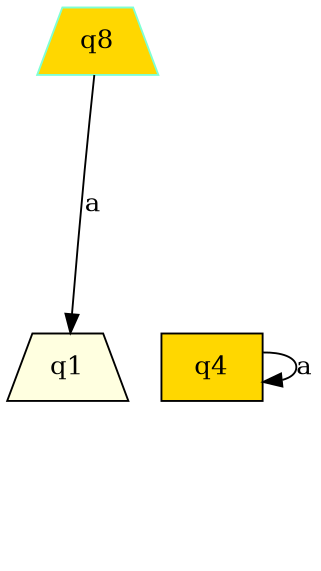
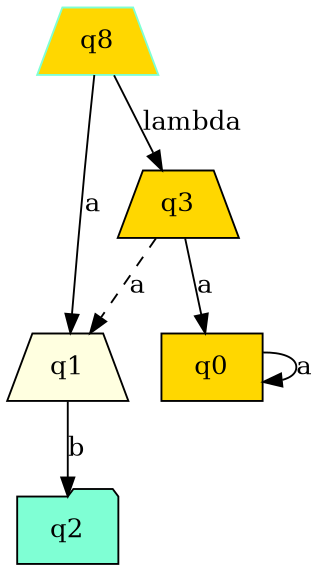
node "q3": added
node "q4": label "q4" -> "q0"
node "q2": added
